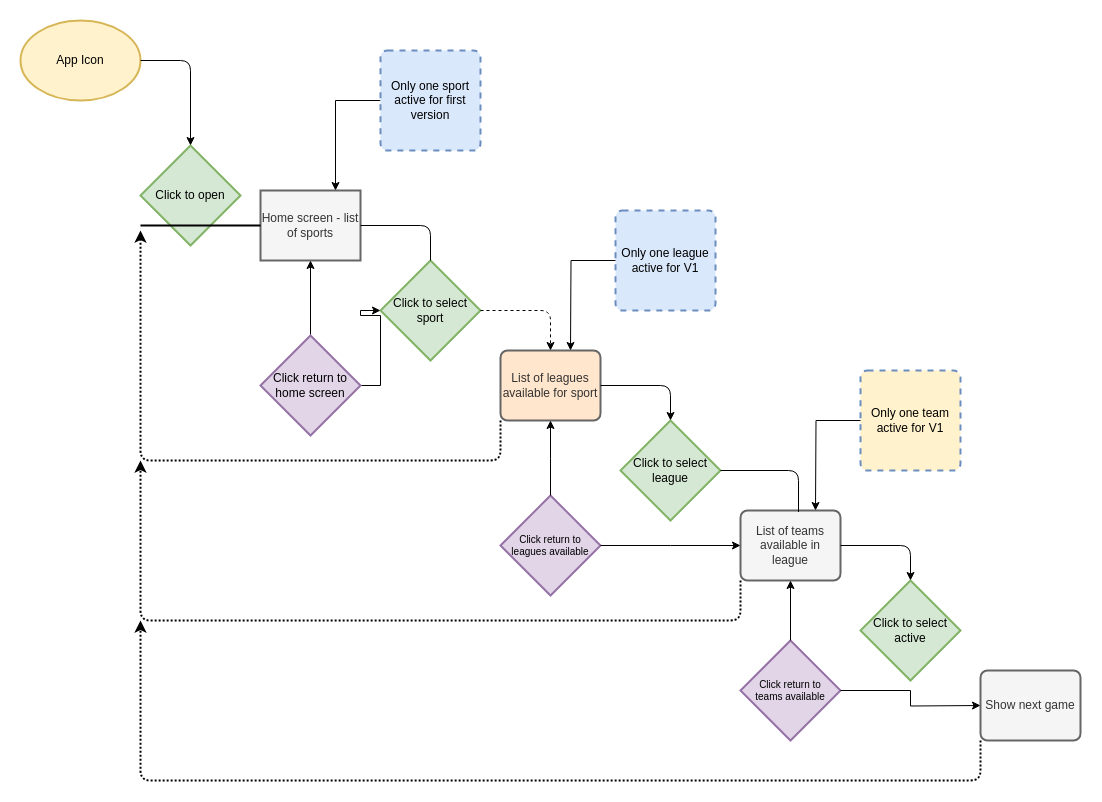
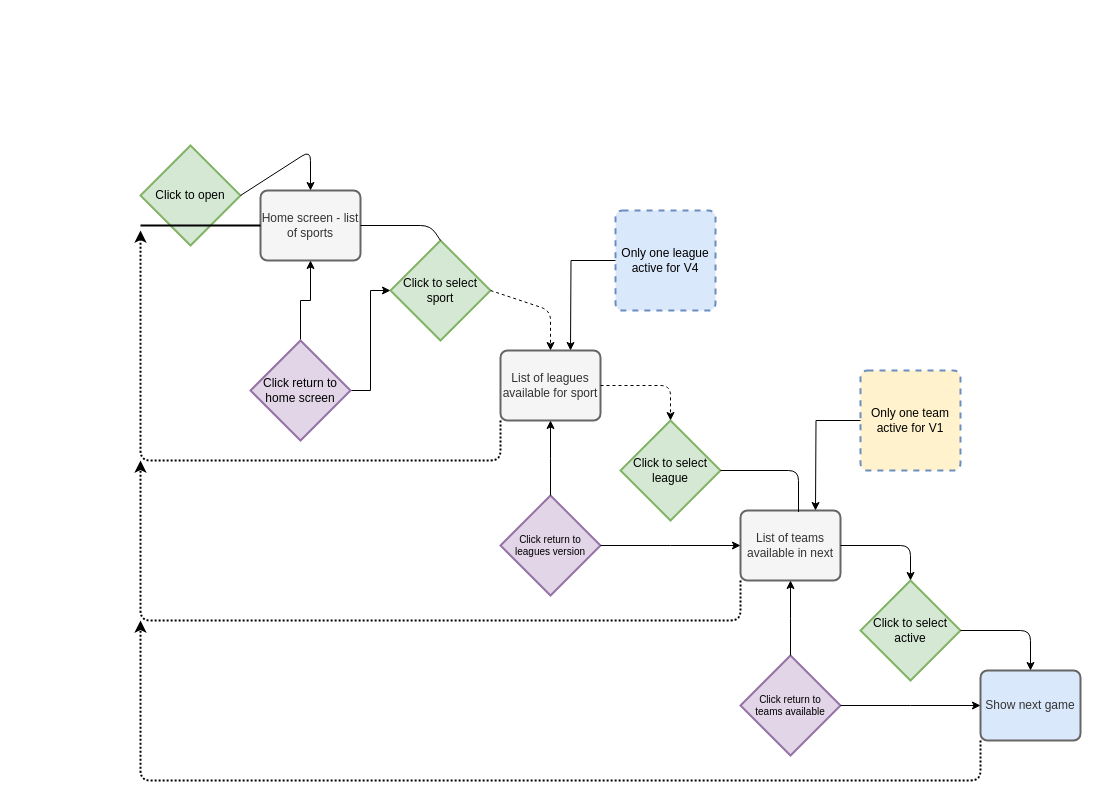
node "App Icon": removed
edge "App Icon" -> "Click to open": removed
node "Only one sport active for first version": removed
edge "Only one sport active for first version" -> "Home screen - list of sports": removed
edge "Click to open" -> "Home screen - list of sports": added
node "Home screen - list of sports": shape rectangle -> rounded rectangle
node "Only one league active for V1": label "Only one league active for V1" -> "Only one league active for V4"
node "Click to select sport": moved (431, 311) -> (441, 291)
node "Click return to home screen": moved (311, 386) -> (301, 391)
node "List of leagues available for sport": fillcolor #ffe6cc -> #f5f5f5
edge "List of leagues available for sport" -> "Click to select league": style solid -> dashed
node "Click return to leagues available": label "Click return to leagues available" -> "Click return to leagues version"
node "List of teams available in league": label "List of teams available in league" -> "List of teams available in next"
edge "Click to select active" -> "Show next game": added
node "Click return to teams available": moved (791, 691) -> (791, 706)
node "Show next game": fillcolor #f5f5f5 -> #dae8fc
